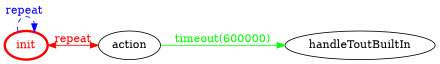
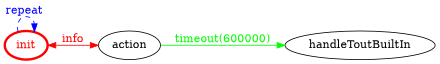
edge "init" -- "action": label "repeat" -> "info"
